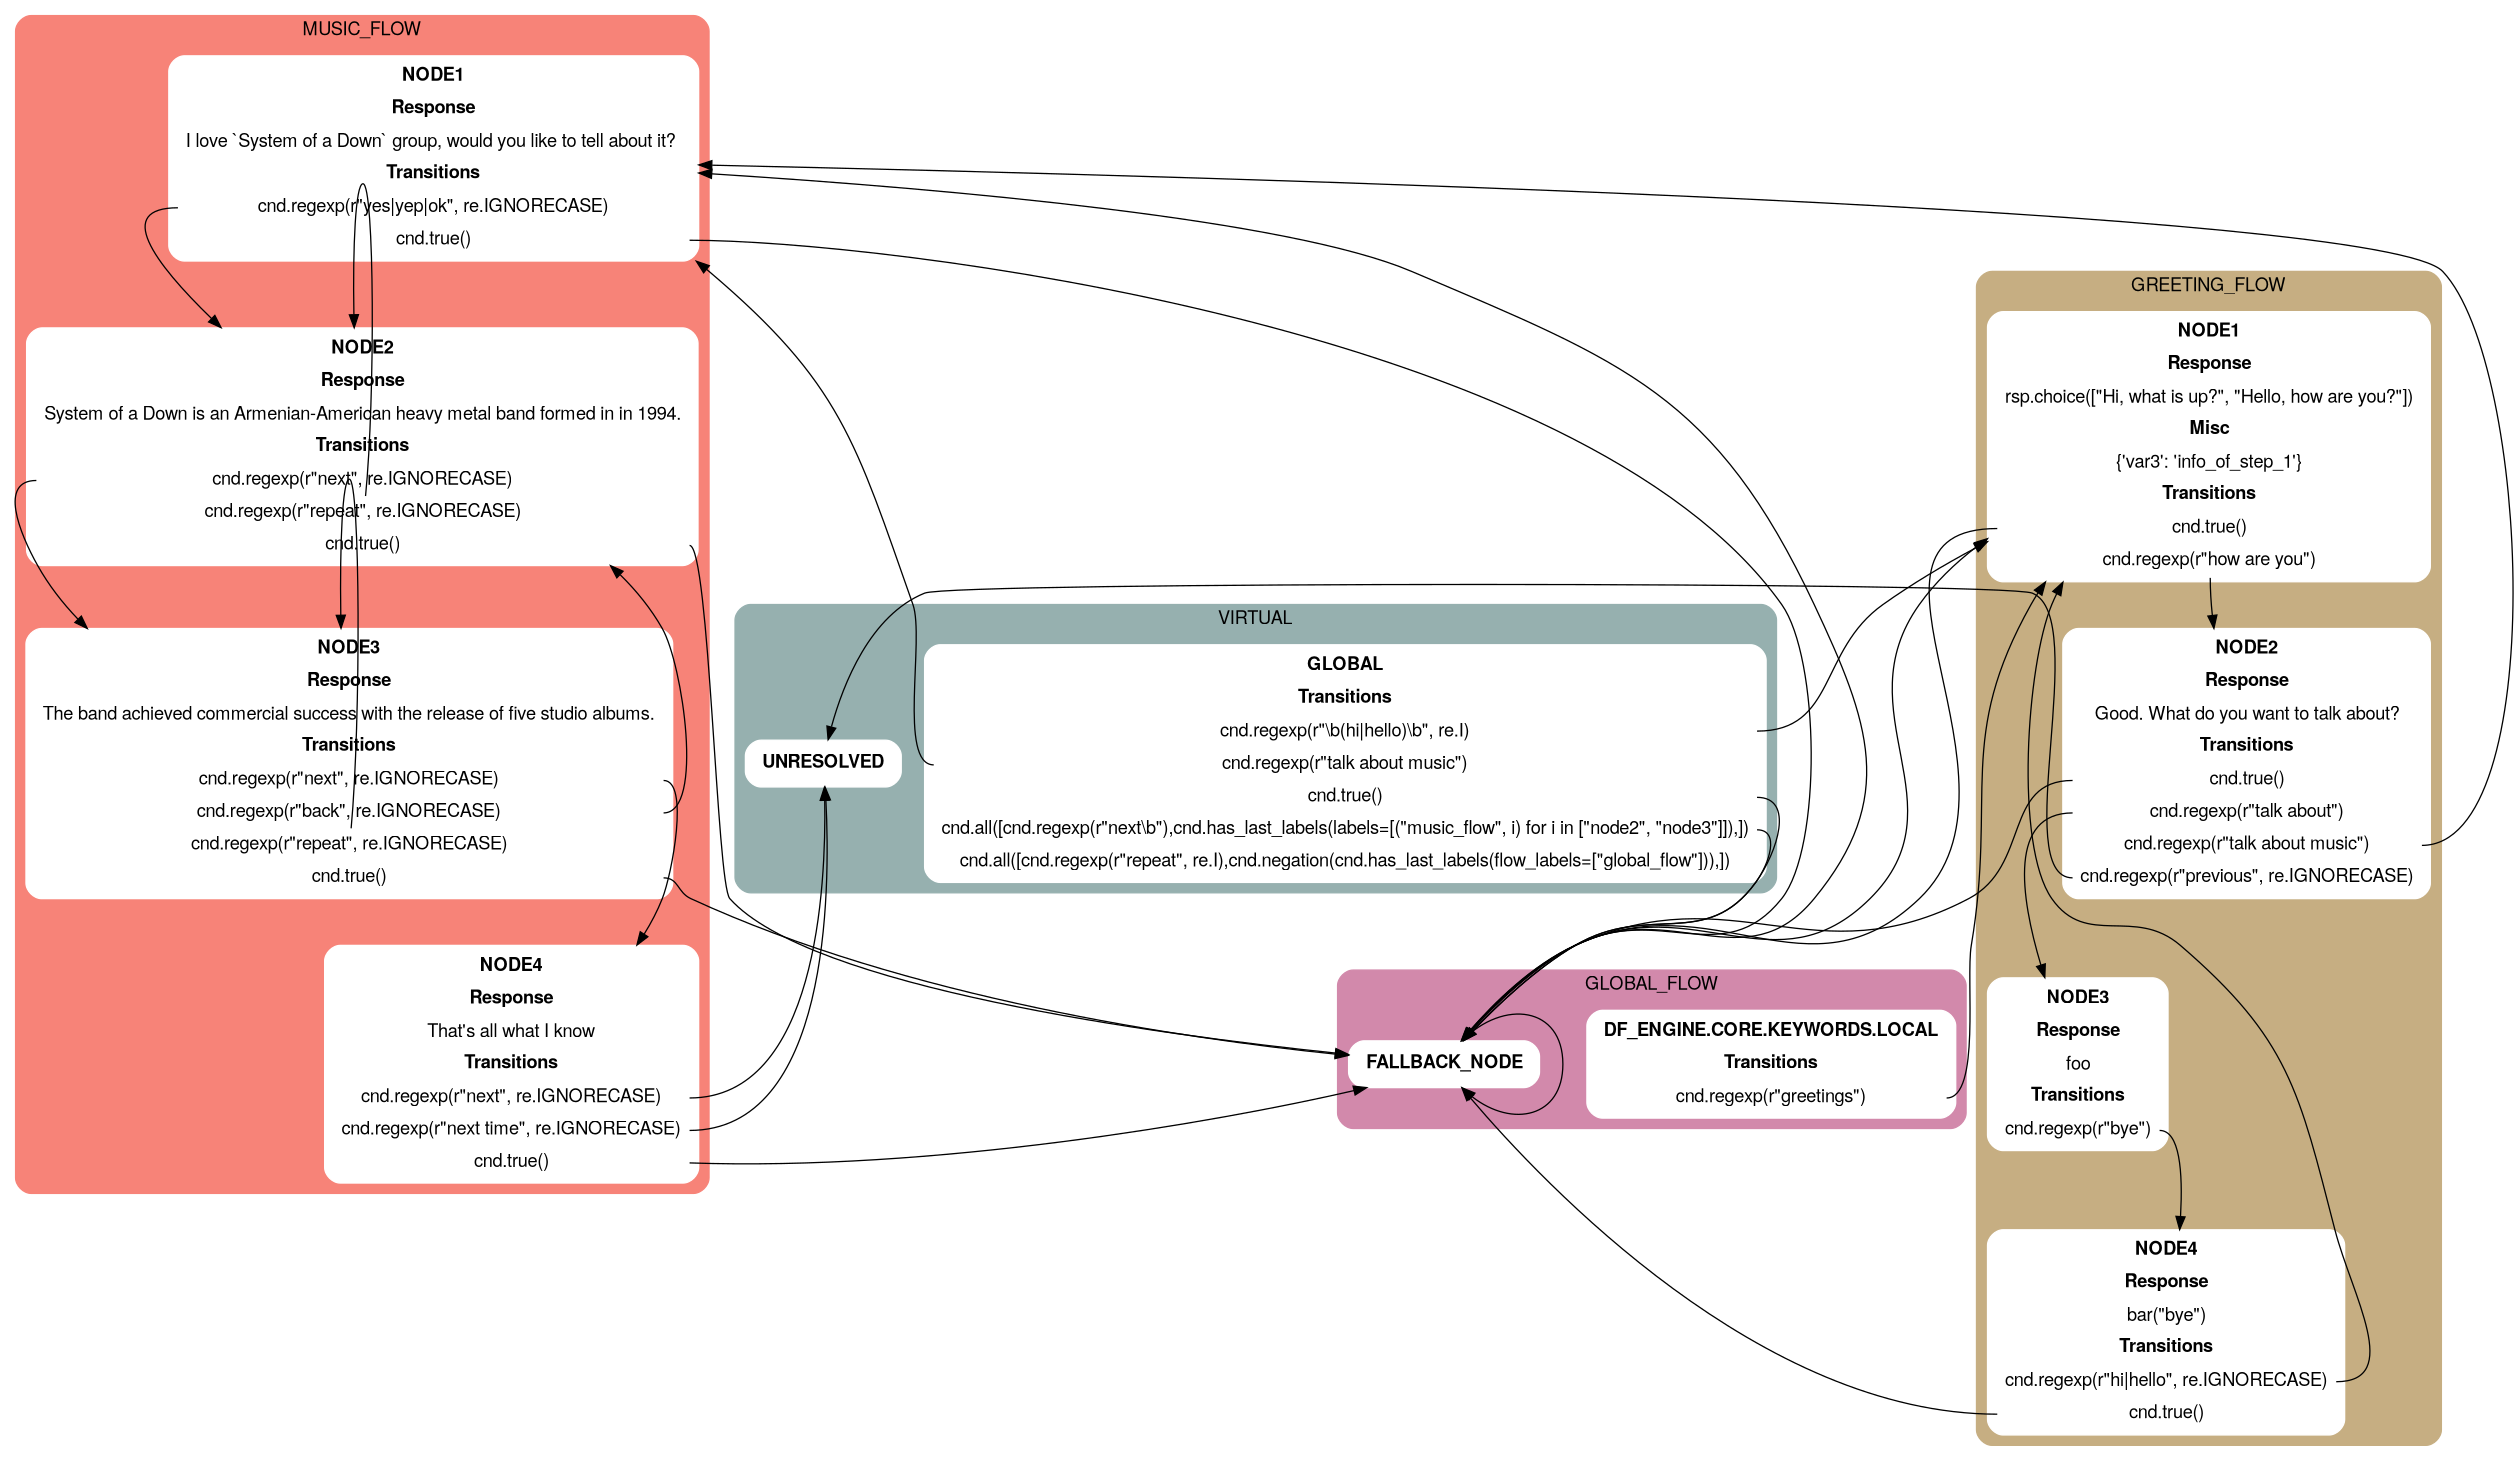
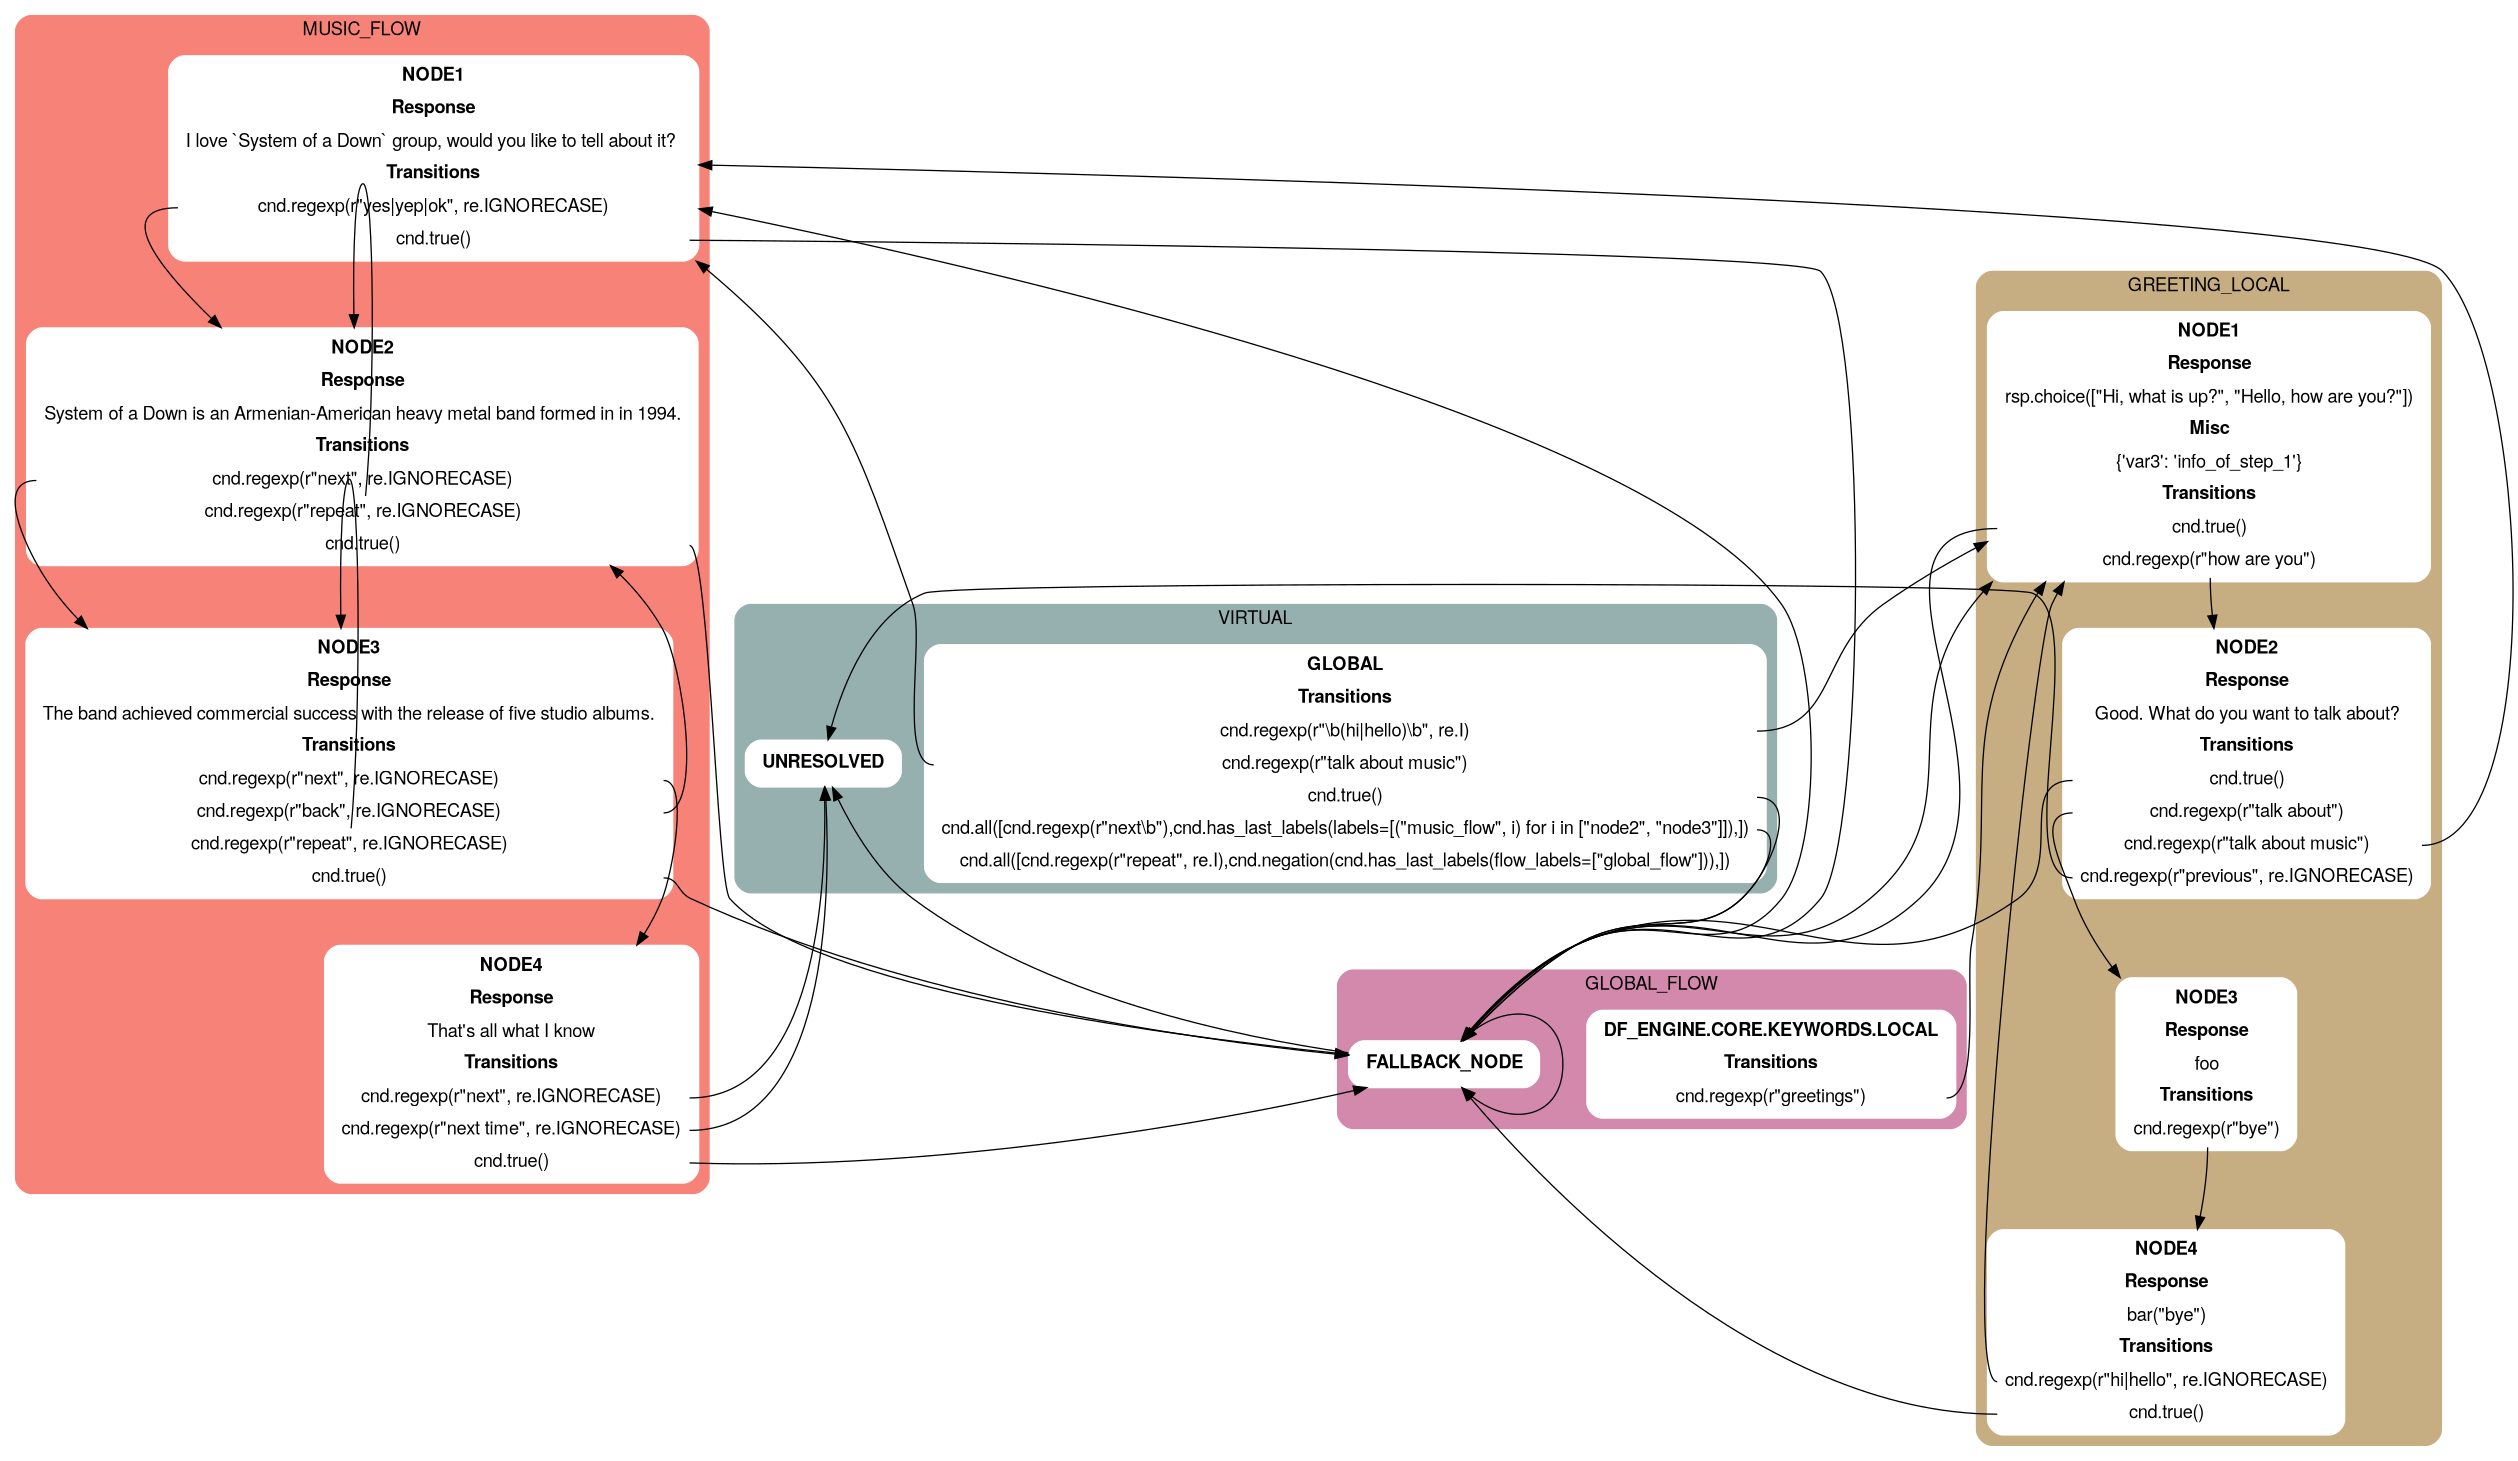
cluster "GREETING_FLOW": label "GREETING_FLOW" -> "GREETING_LOCAL"
edge "FALLBACK_NODE" -> "UNRESOLVED": added
